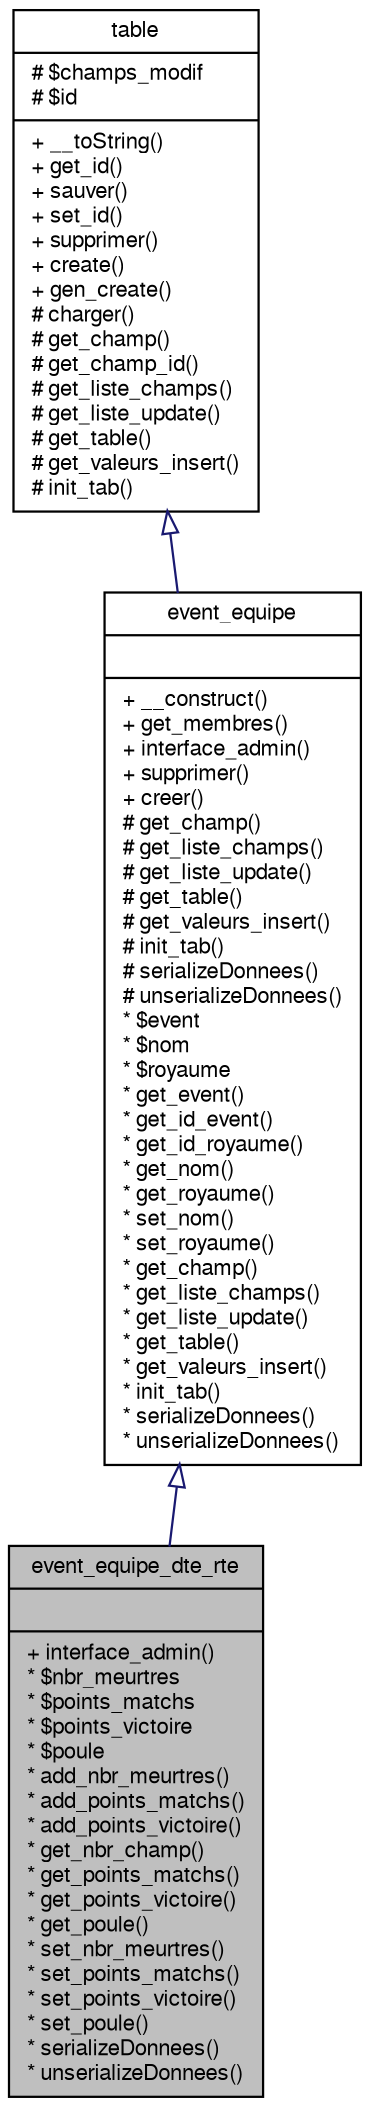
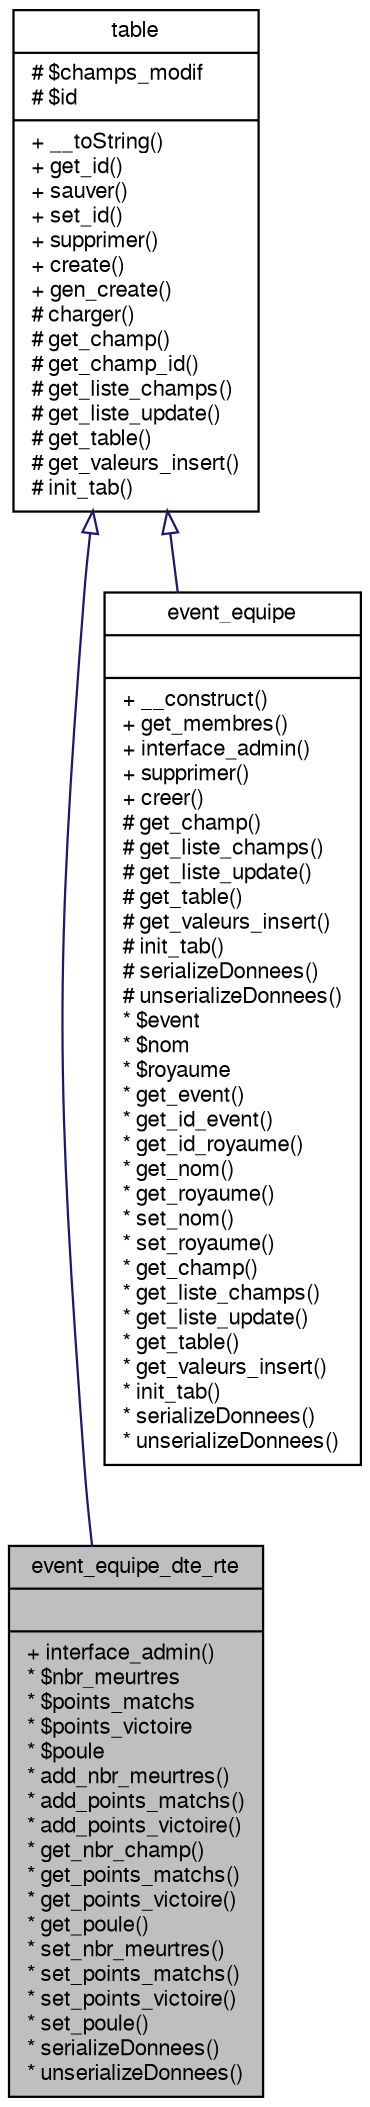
edge "event_equipe_dte_rte" -> "event_equipe": now "event_equipe_dte_rte" -> "table"
